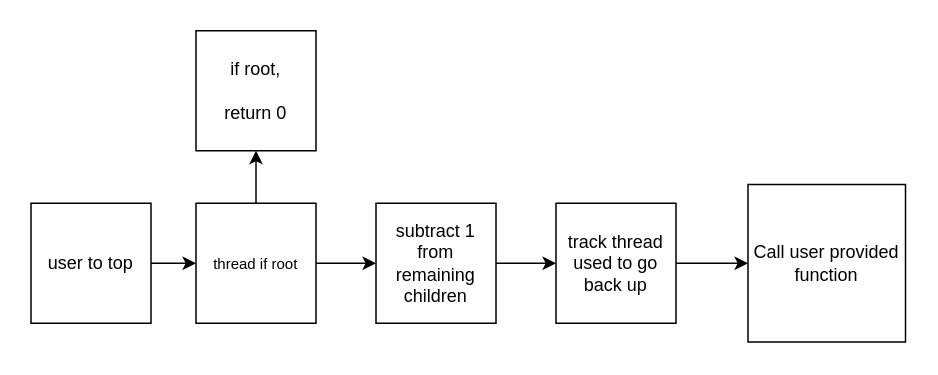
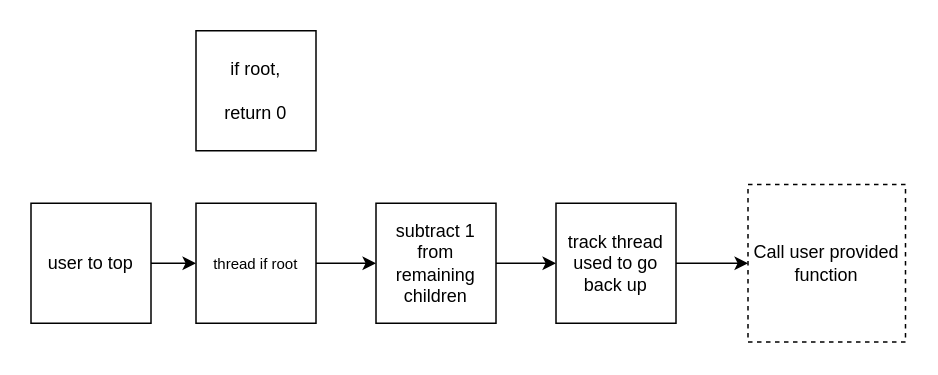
edge "thread if root" -> "if root, return 0": removed
node "Call user provided function": style solid -> dashed
